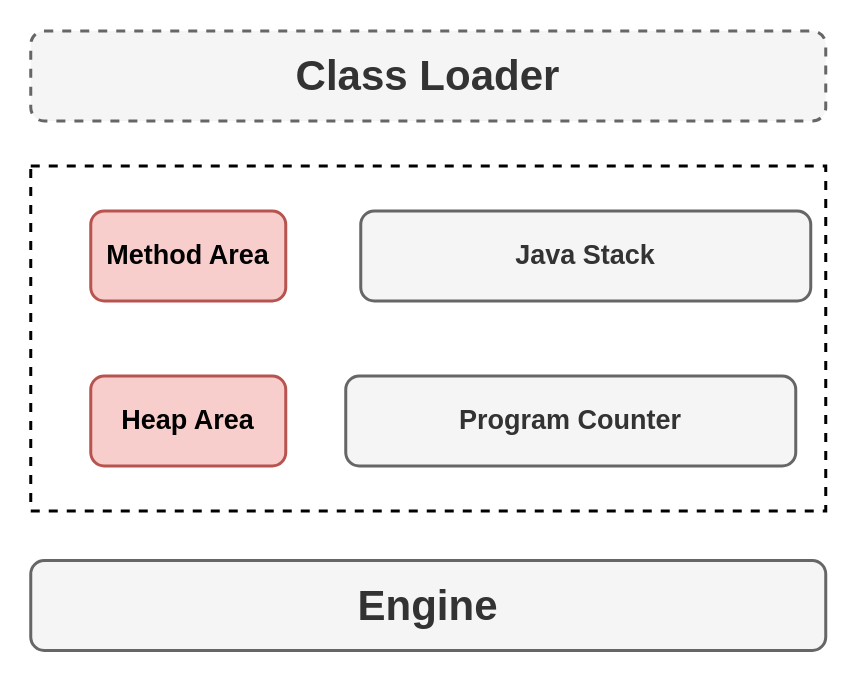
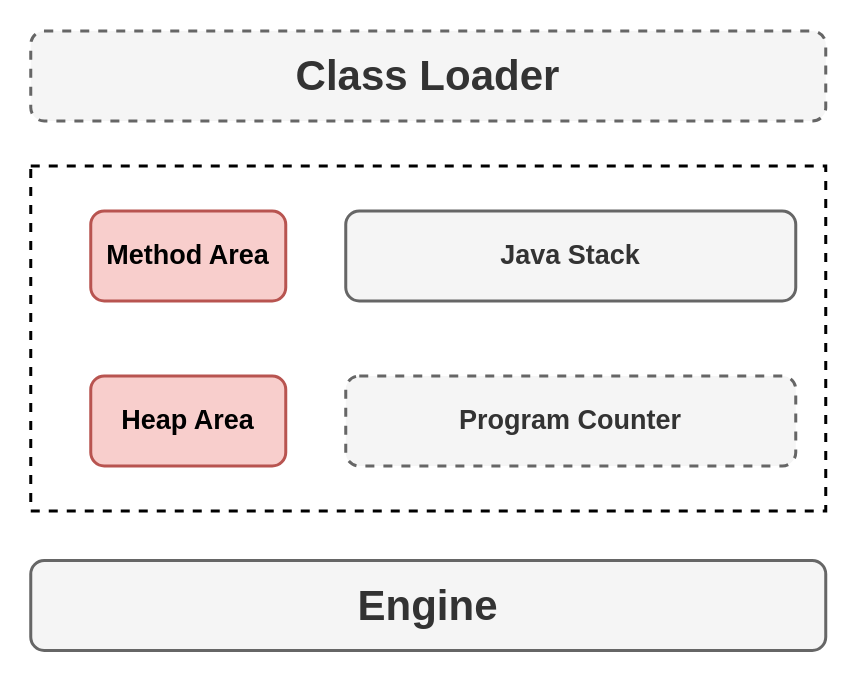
node "Java Stack": moved (586, 256) -> (571, 256)
node "Program Counter": style solid -> dashed
